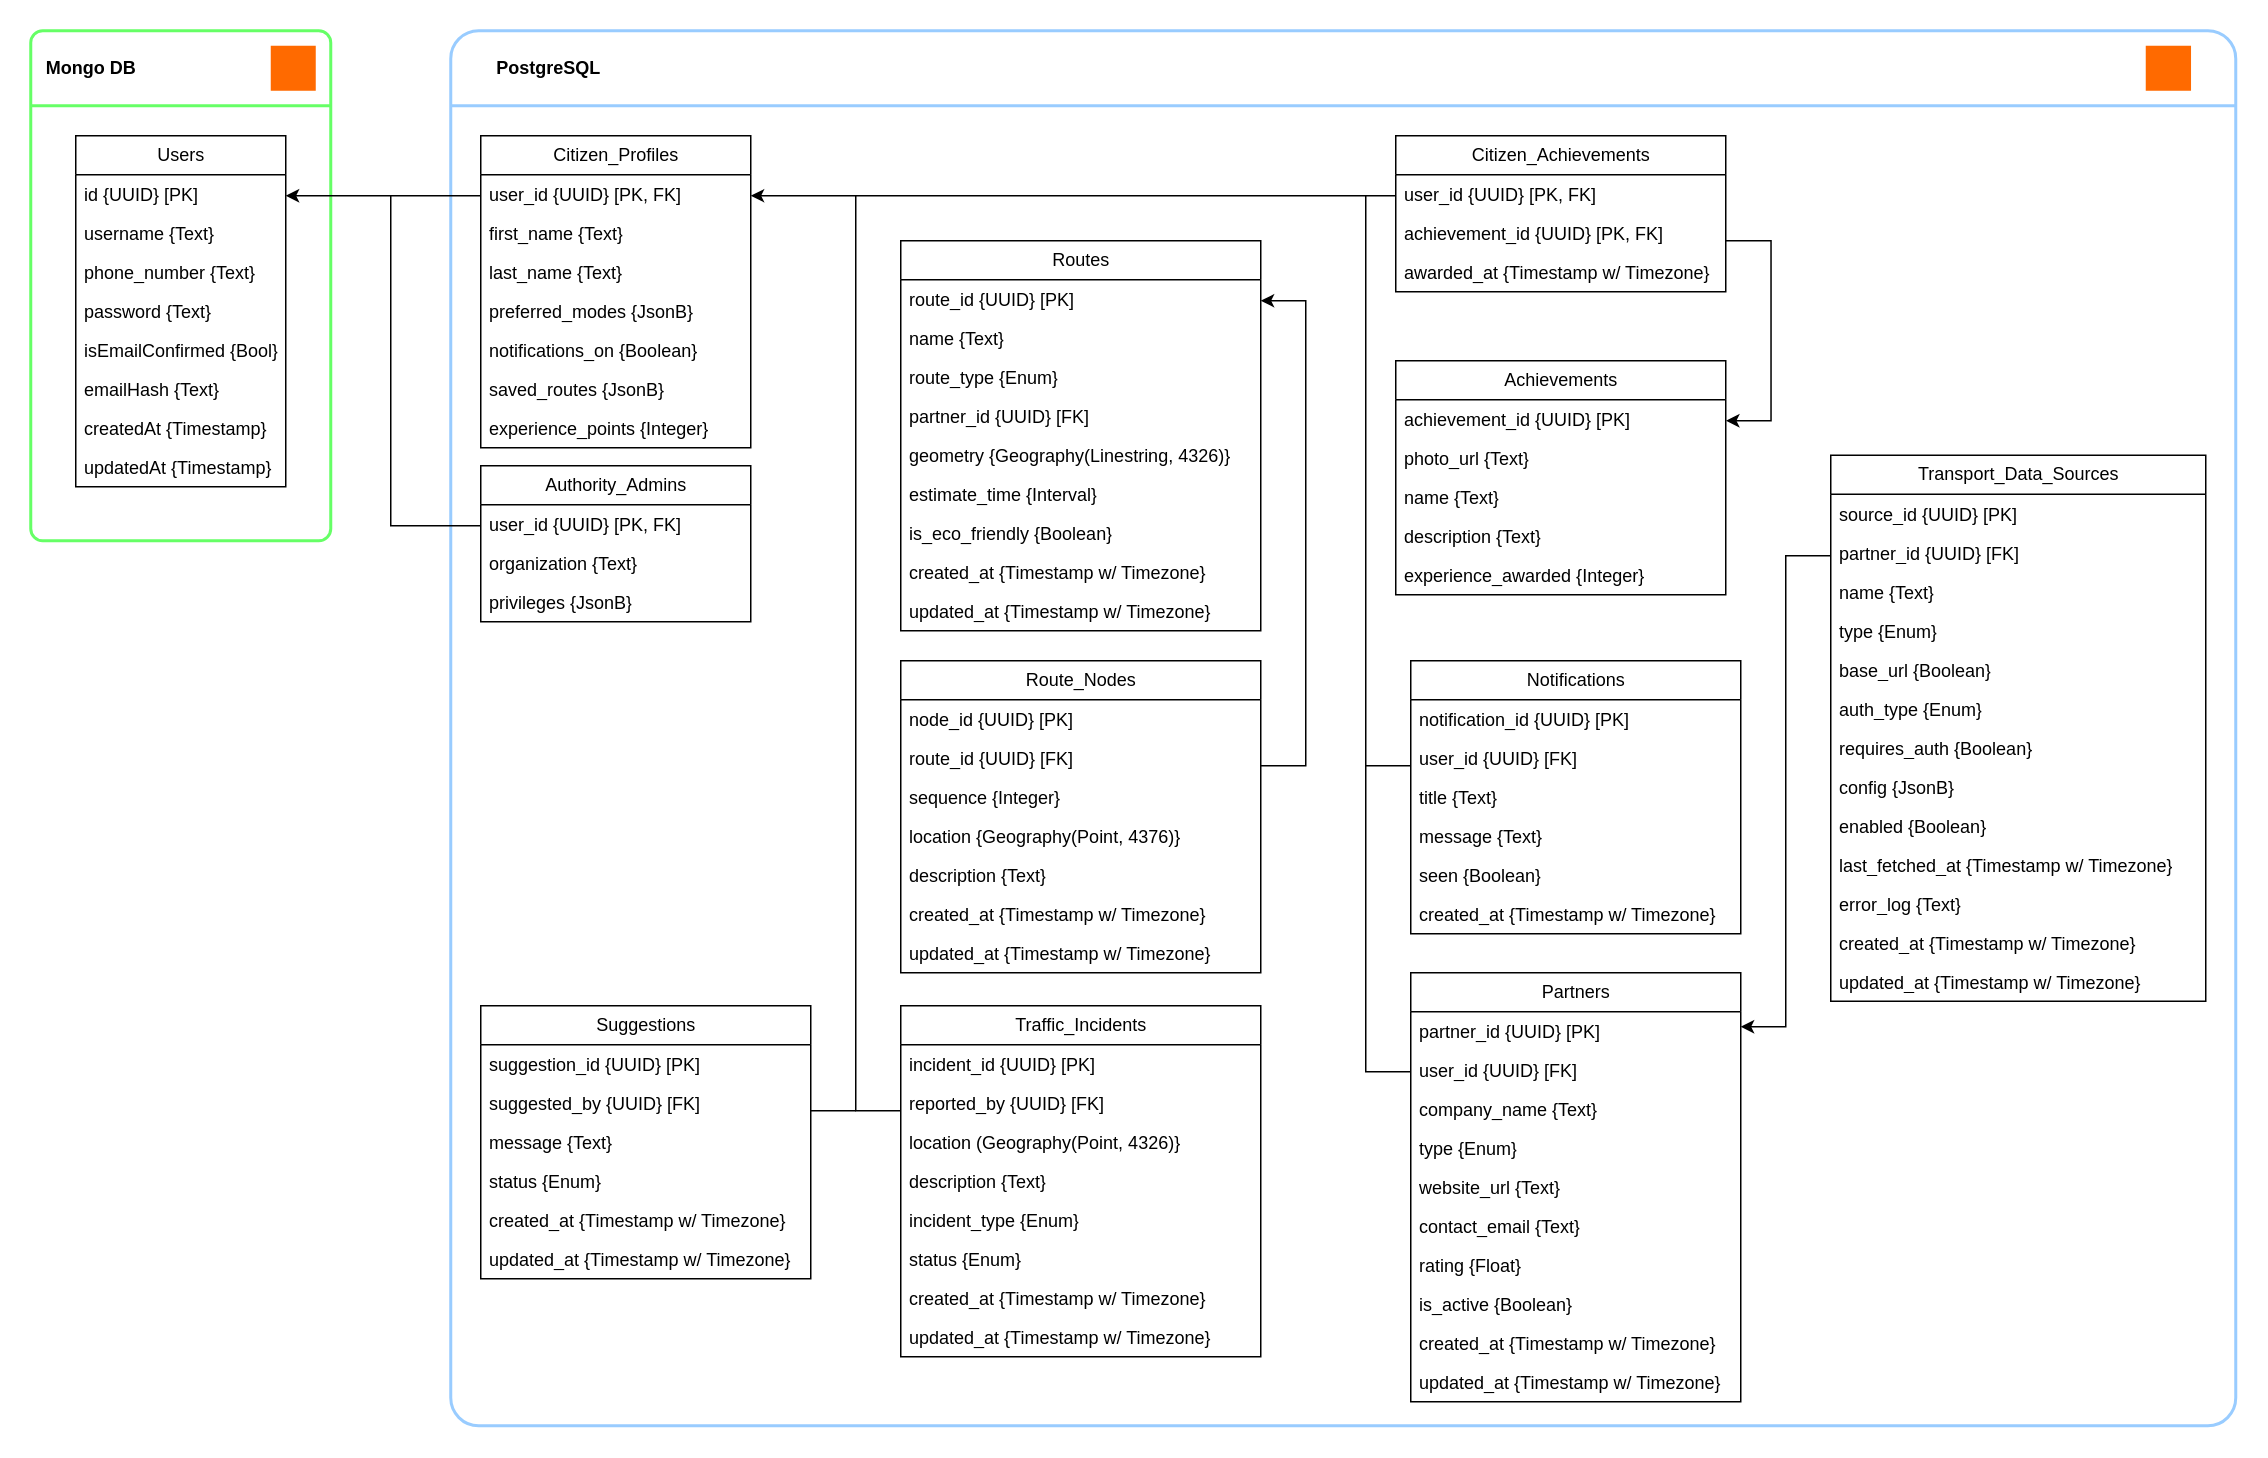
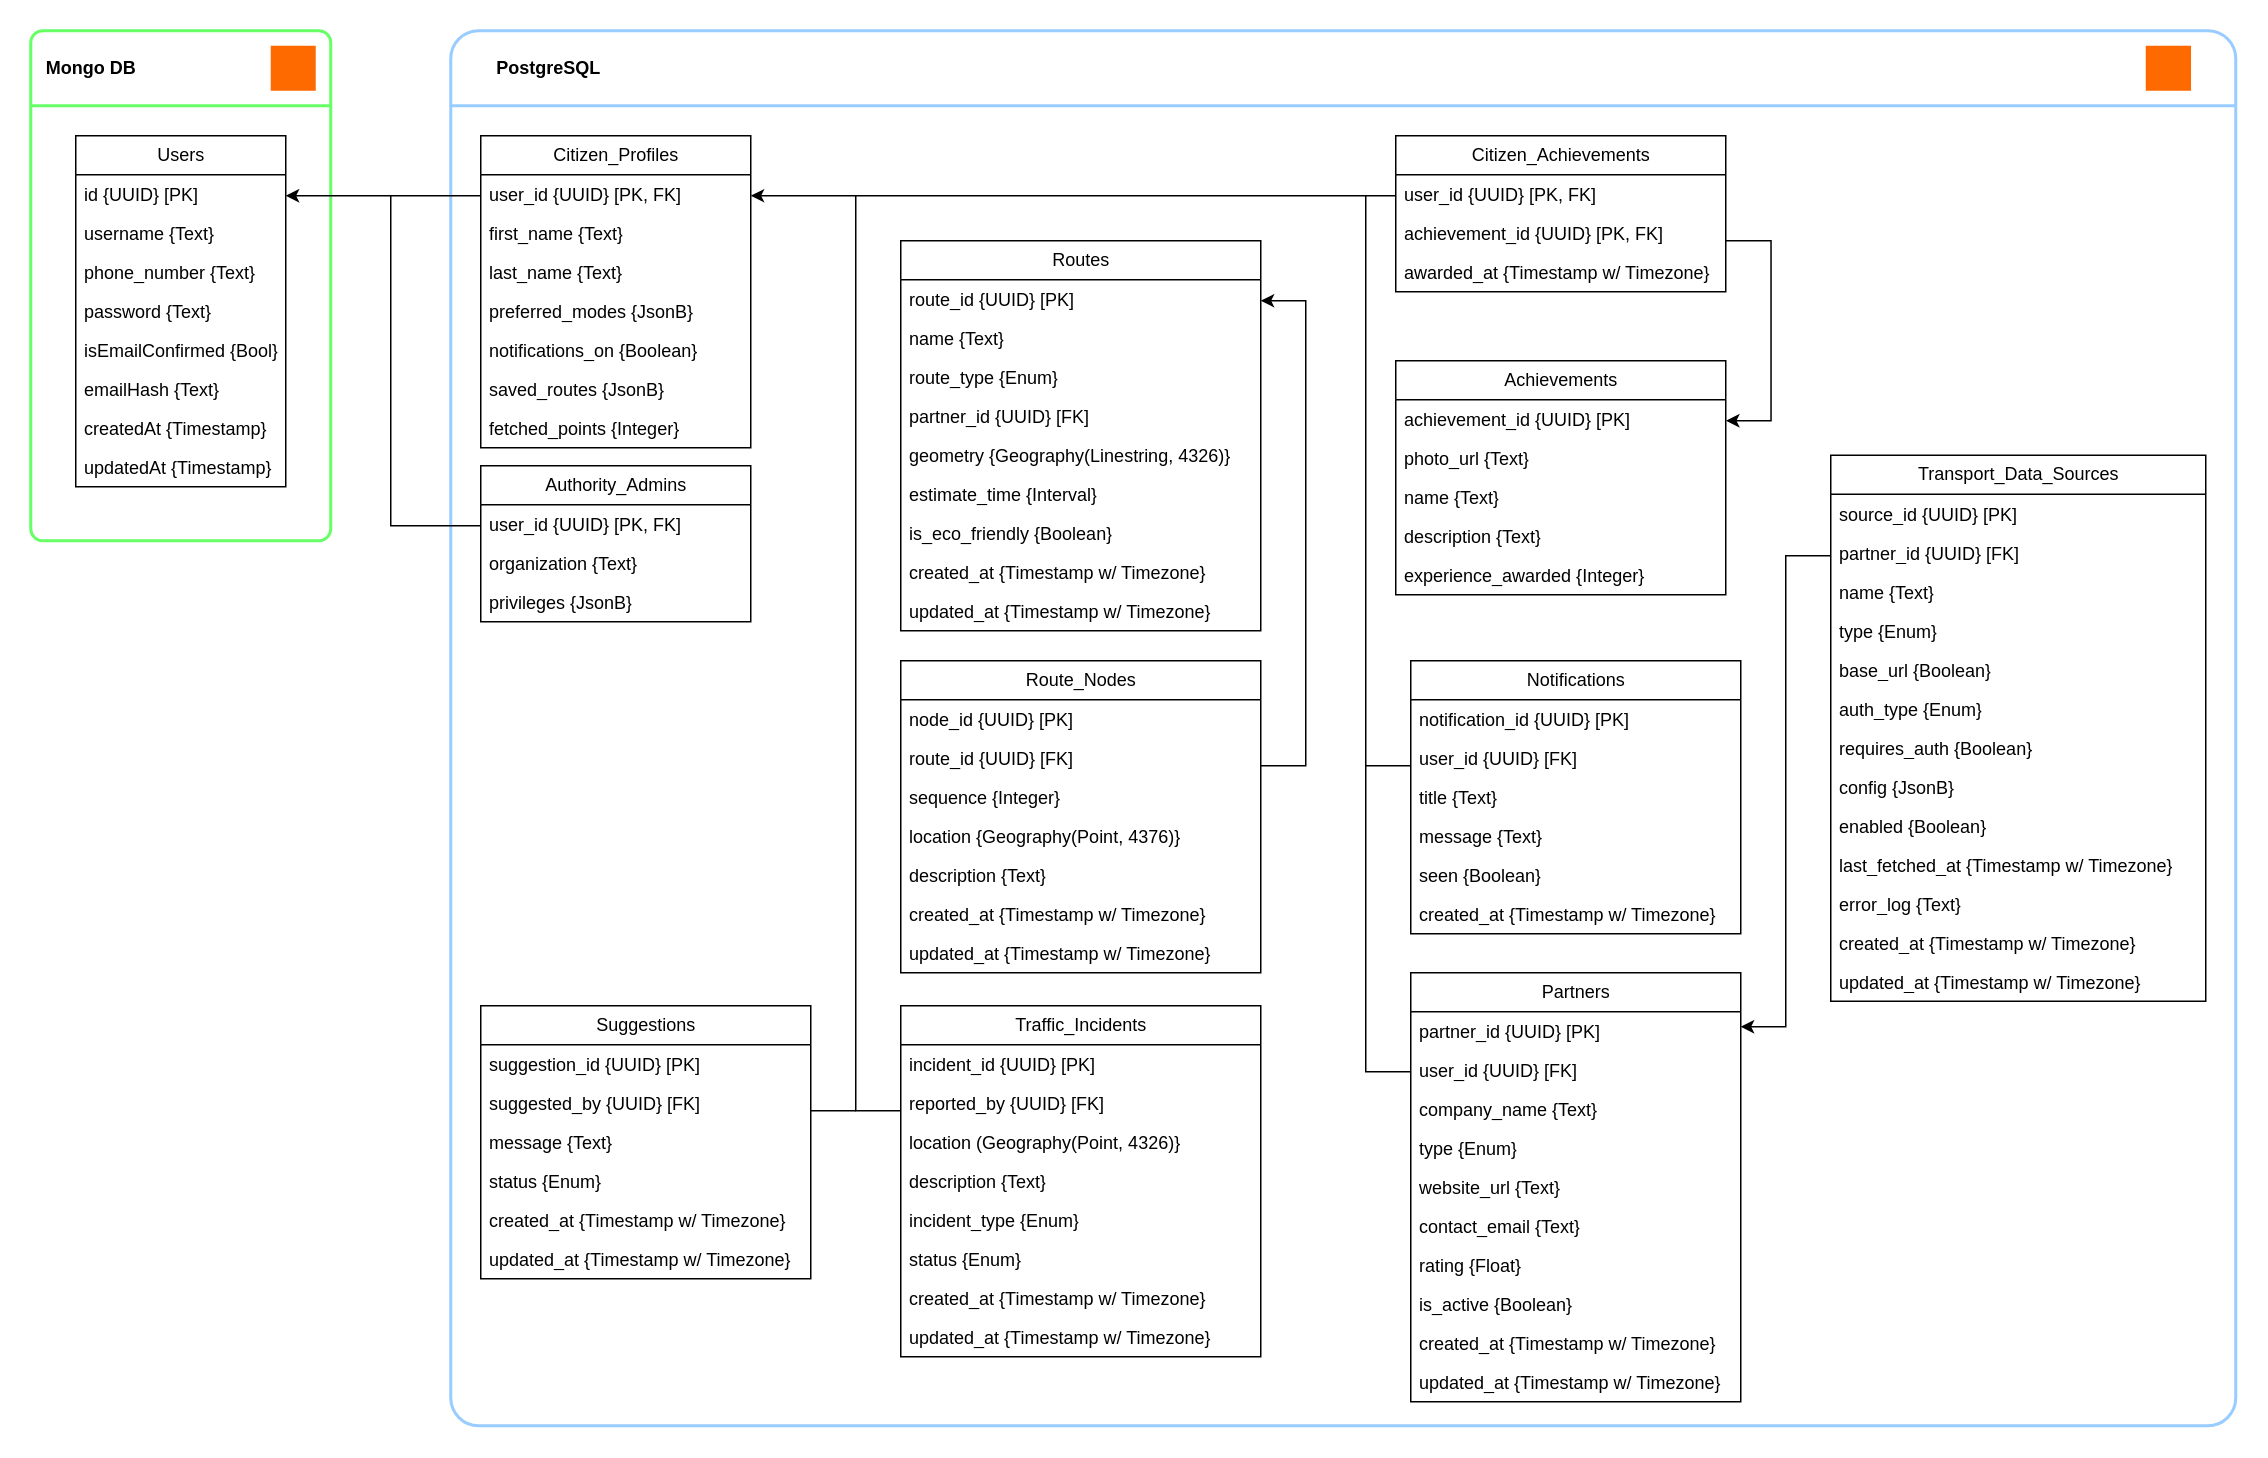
node "experience_points {Integer}": label "experience_points {Integer}" -> "fetched_points {Integer}"
